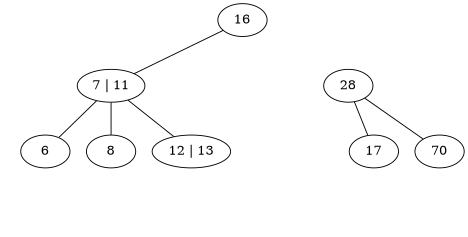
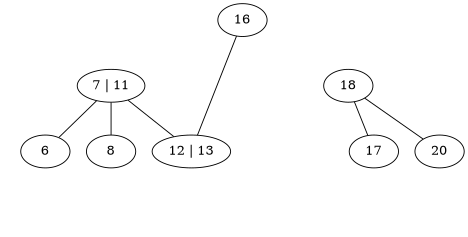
edge "16" -- "7 | 11": now "16" -- "12 | 13"
node "28": label "28" -> "18"
node "70": label "70" -> "20"
